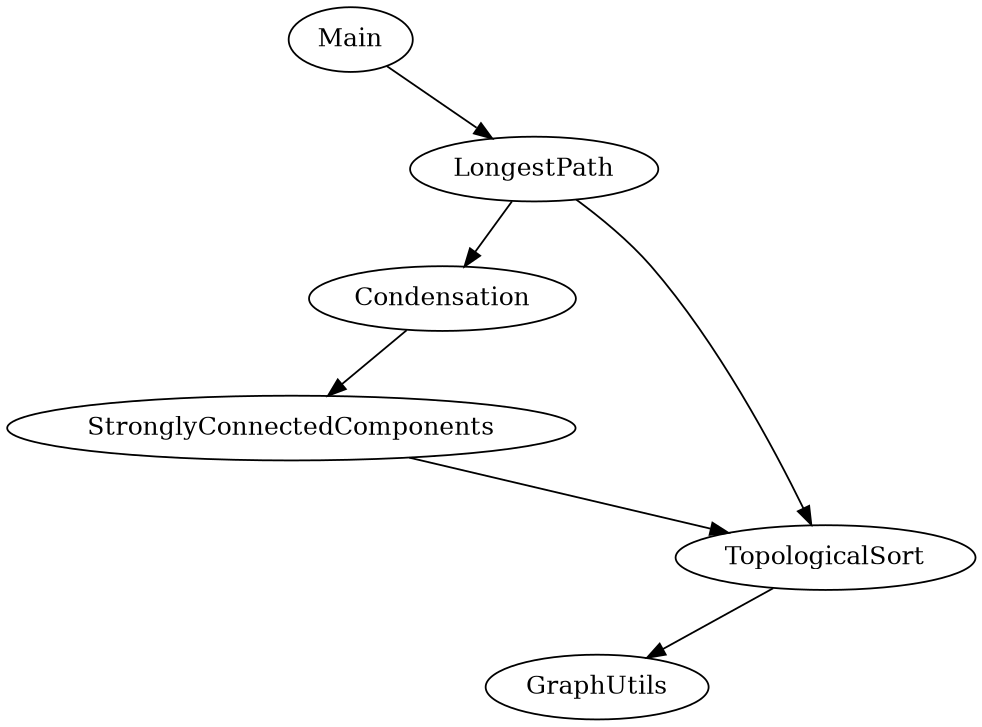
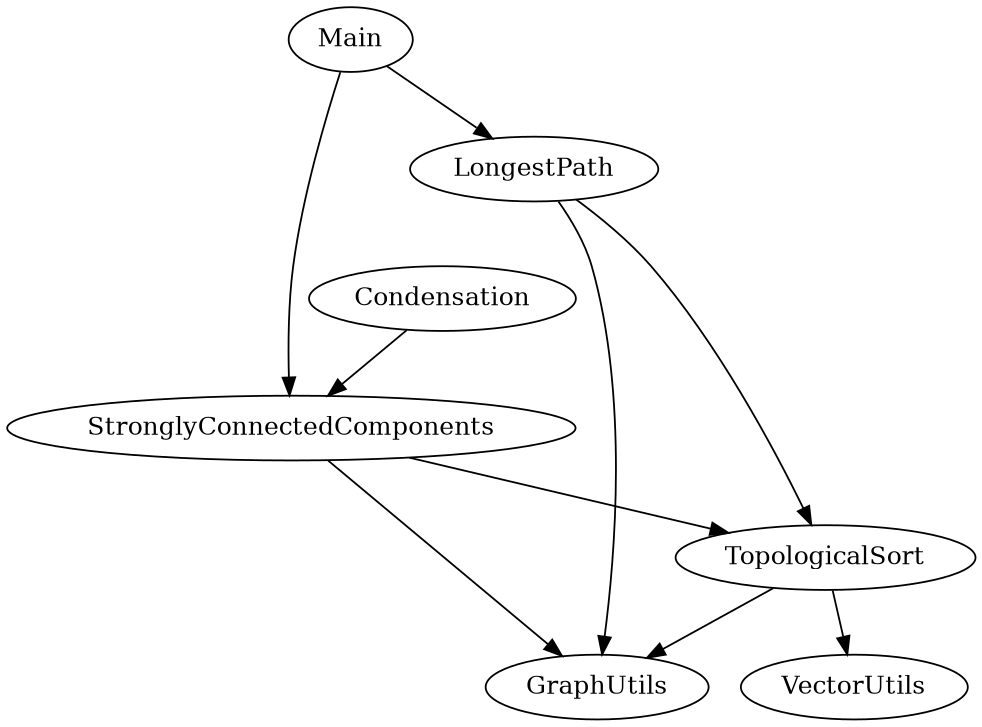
edge "Main" -> "StronglyConnectedComponents": added
edge "LongestPath" -> "Condensation": now "LongestPath" -> "GraphUtils"
edge "StronglyConnectedComponents" -> "GraphUtils": added
node "VectorUtils": added
